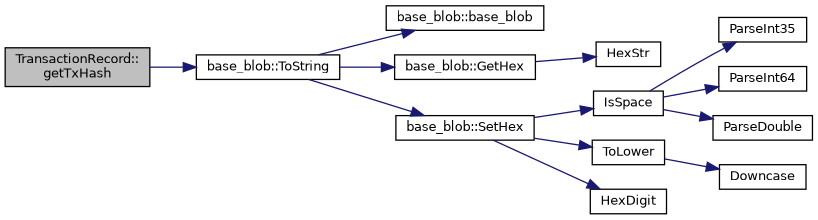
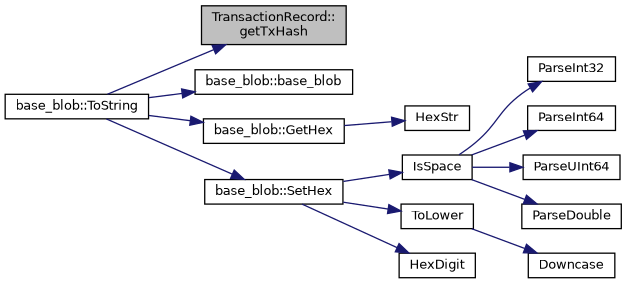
node "ParseInt35": label "ParseInt35" -> "ParseInt32"
edge "TransactionRecord:: getTxHash" -> "base_blob::ToString": reversed
node "ParseUInt64": added
